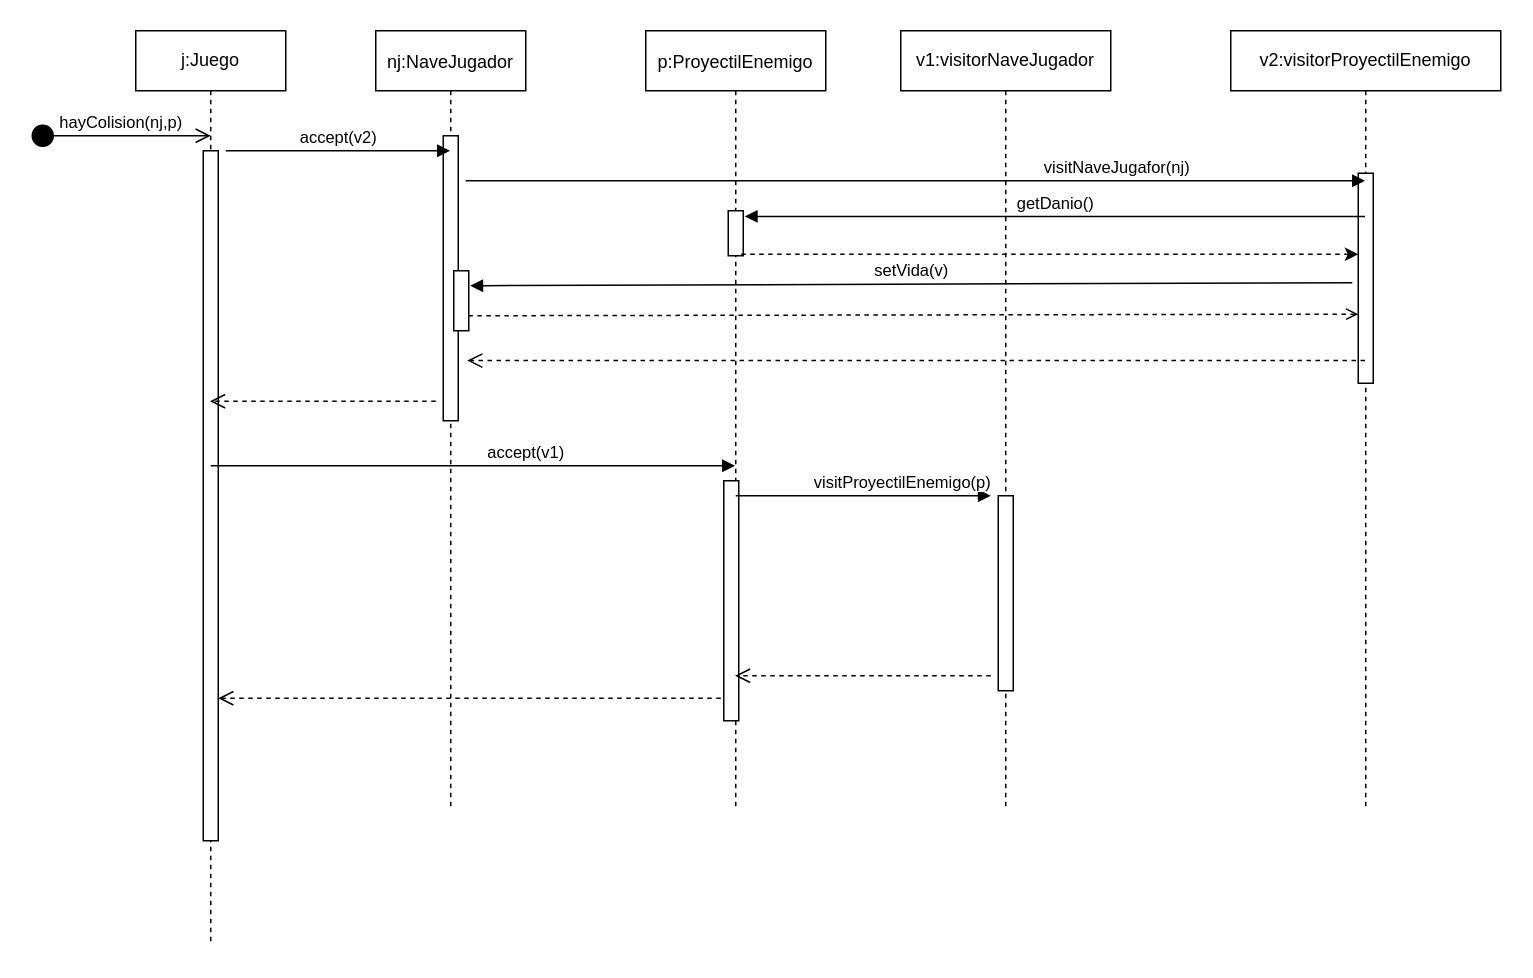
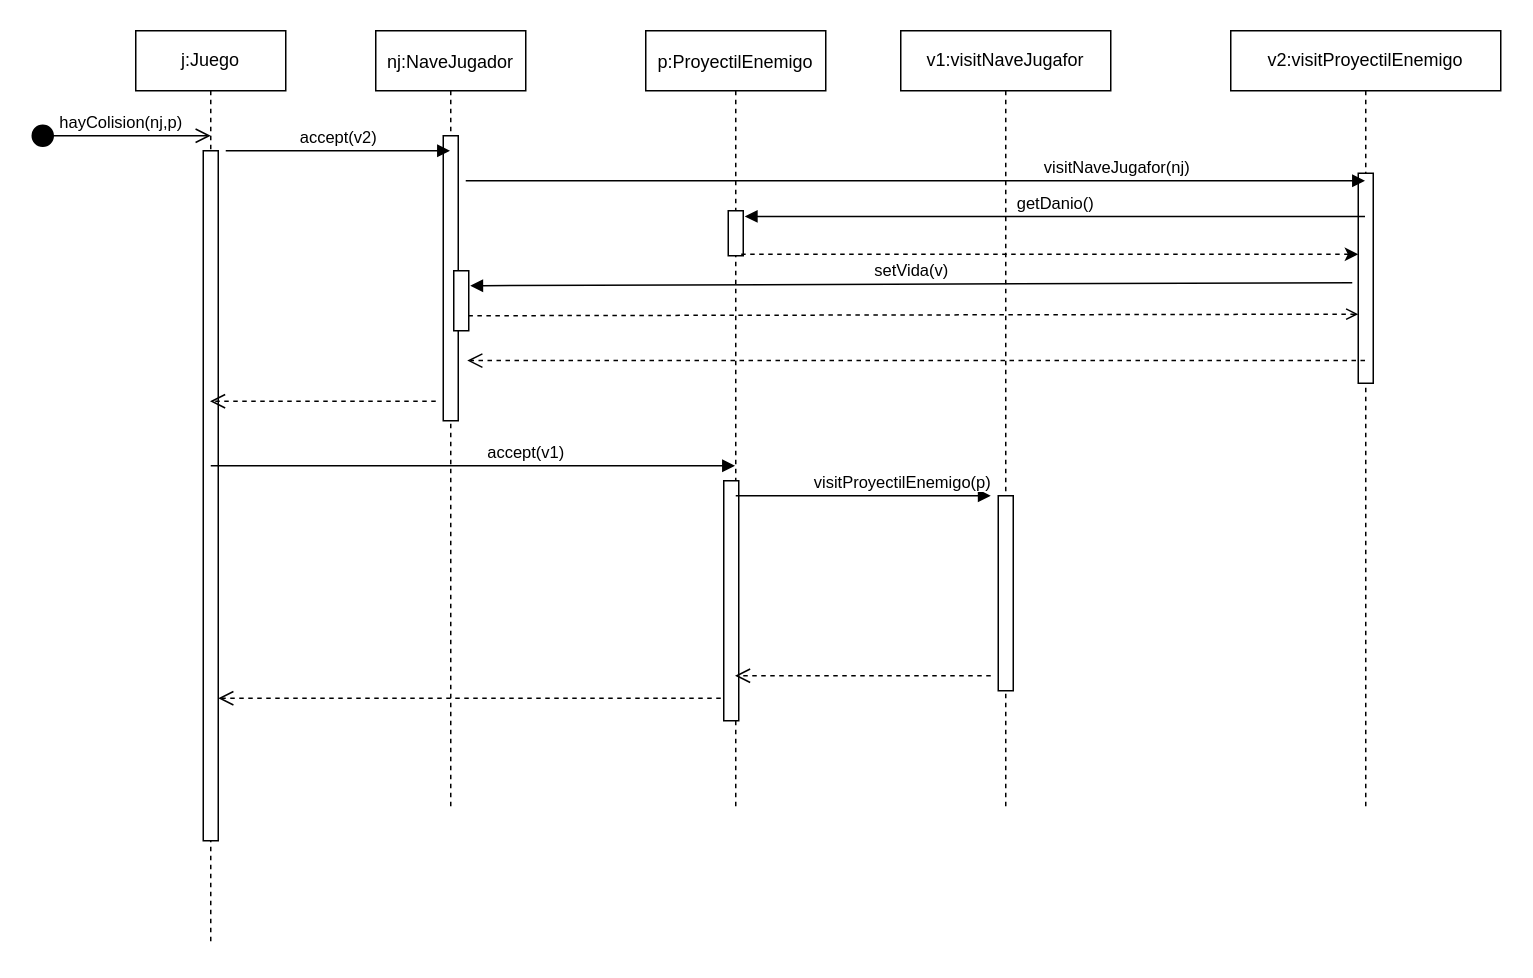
node "v1:visitorNaveJugador": label "v1:visitorNaveJugador" -> "v1:visitNaveJugafor"
node "v2:visitorProyectilEnemigo": label "v2:visitorProyectilEnemigo" -> "v2:visitProyectilEnemigo"
